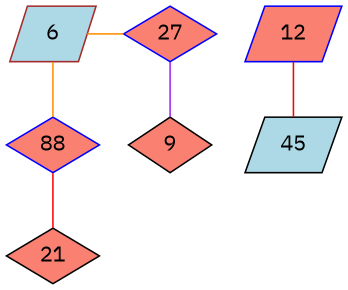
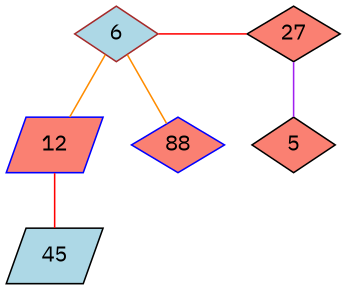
node "6": shape parallelogram -> diamond
edge "6" -- "27": color darkorange -> red
node "27": color blue -> black
edge "6" -- "12": added
node "9": label "9" -> "5"
node "21": removed
